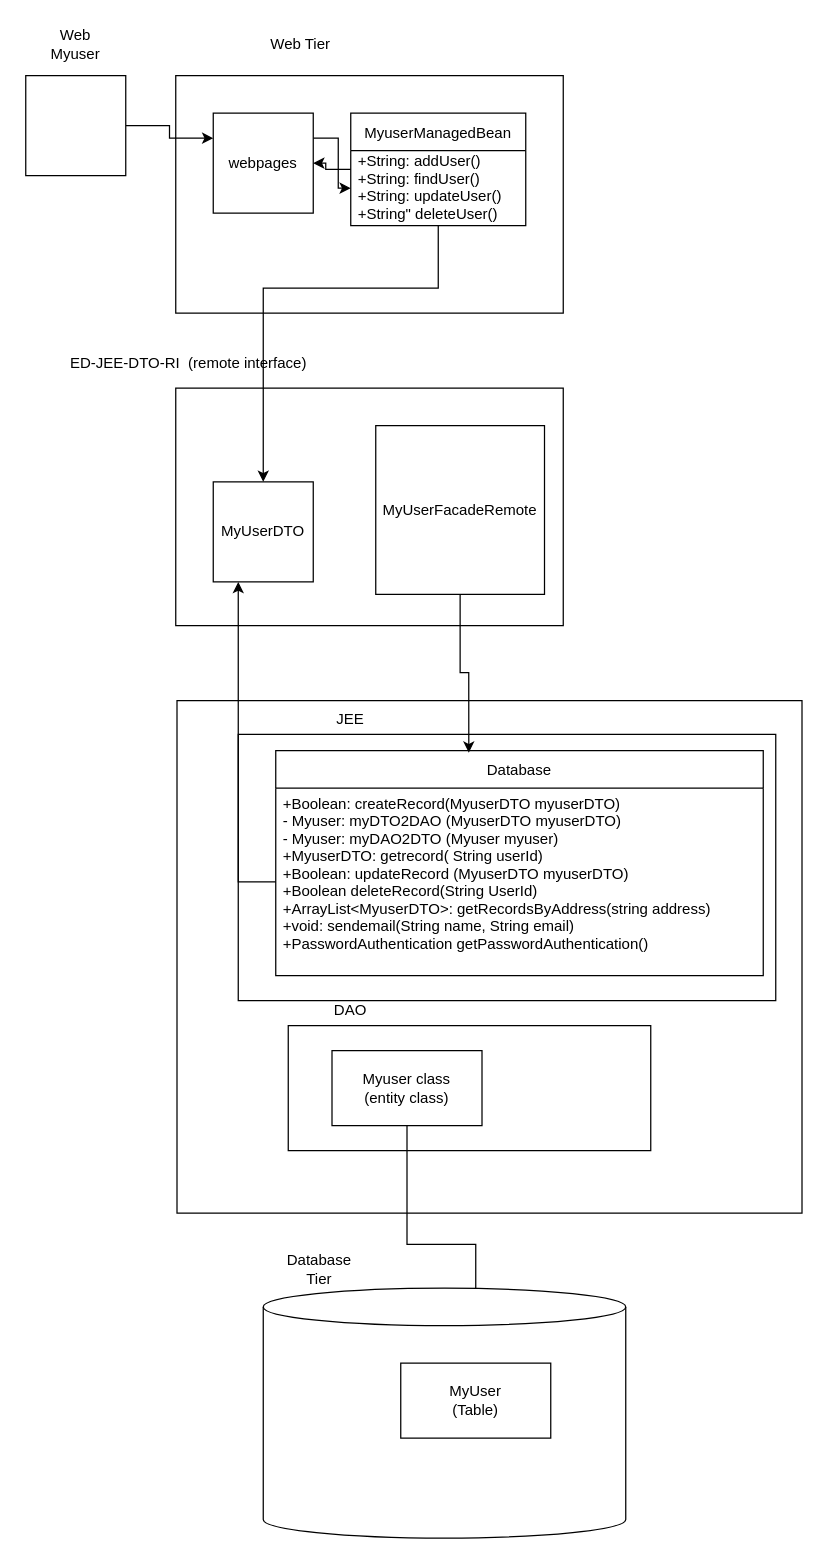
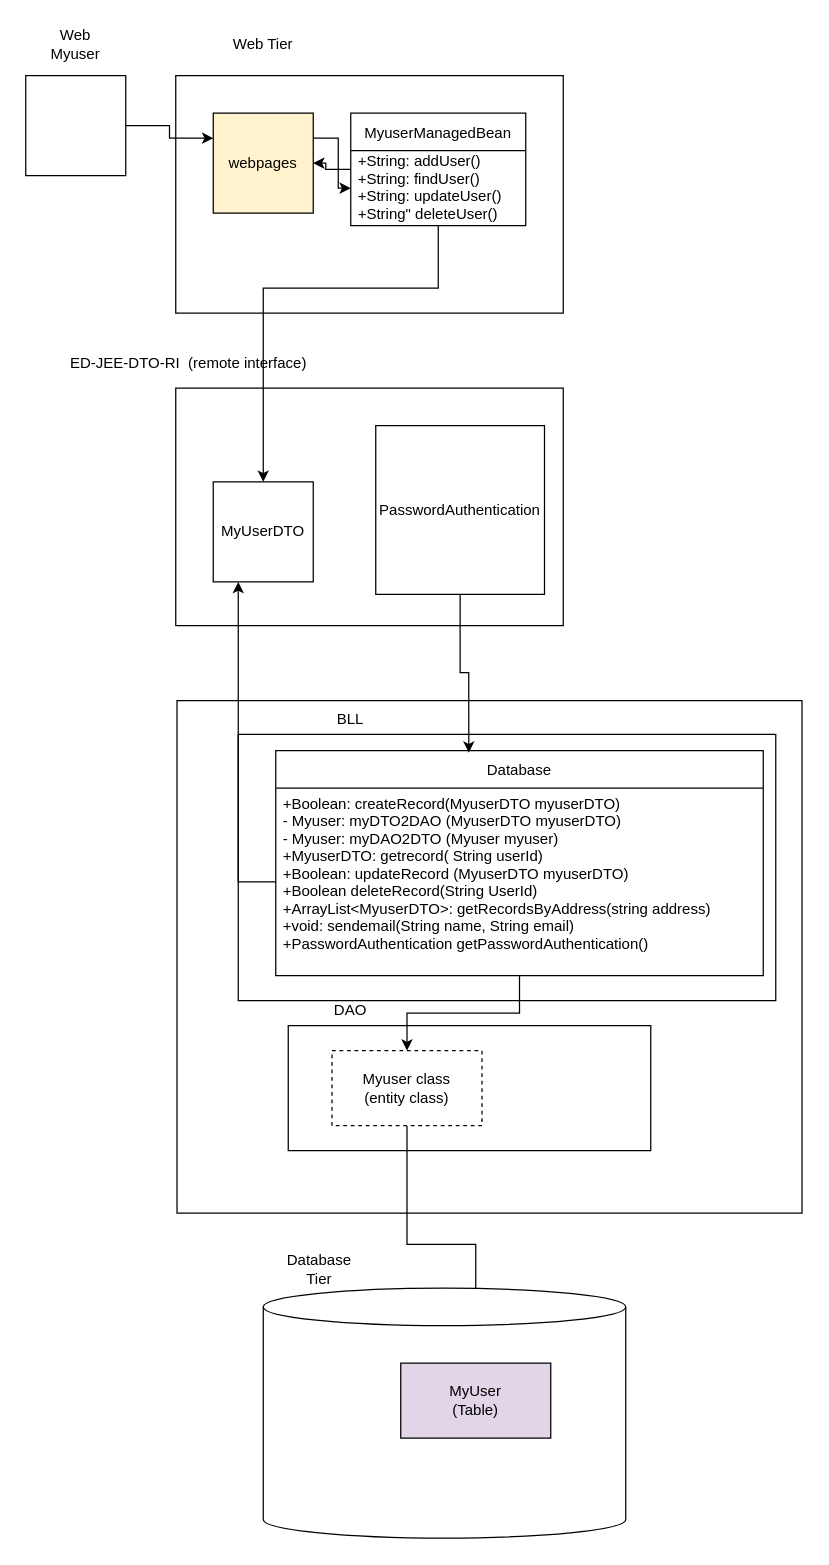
node "Web Tier": moved (301, 44) -> (263, 44)
node "webpages": fillcolor #ffffff -> #fff2cc
node "MyUserFacadeRemote": label "MyUserFacadeRemote" -> "PasswordAuthentication"
node "JEE": label "JEE" -> "BLL"
edge "Database" -> "Myuser class (entity class)": added
node "Myuser class (entity class)": style solid -> dashed
edge "Myuser class (entity class)" -> "MyUser (Table)": arrowhead open -> classic
node "MyUser (Table)": fillcolor #ffffff -> #e1d5e7
